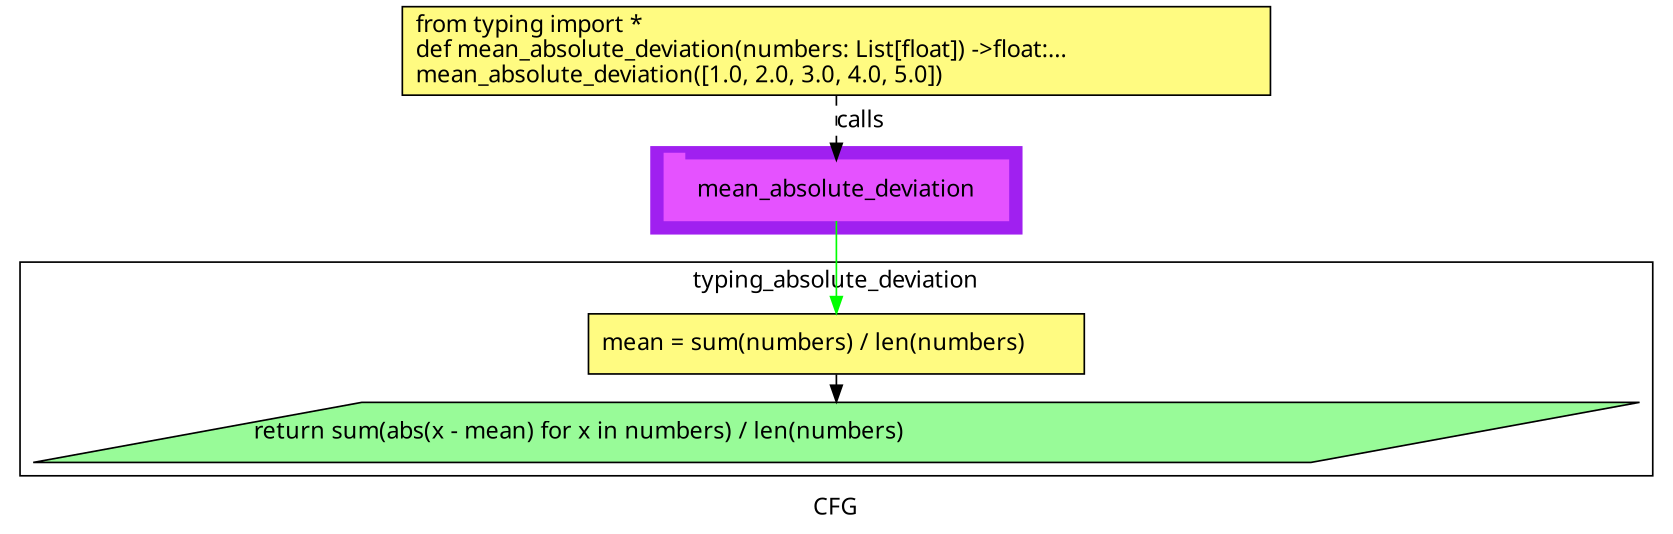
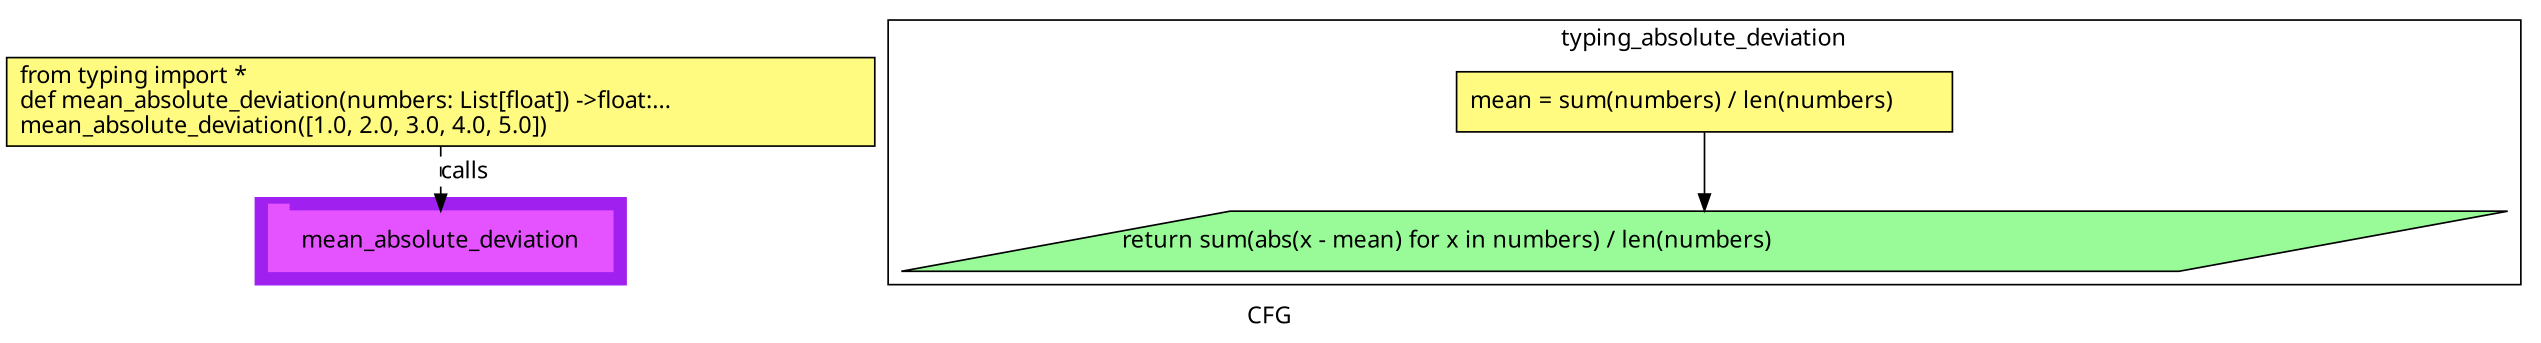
edge "mean_absolute_deviation" -> "mean = sum(numbers) / len(numbers)": removed
